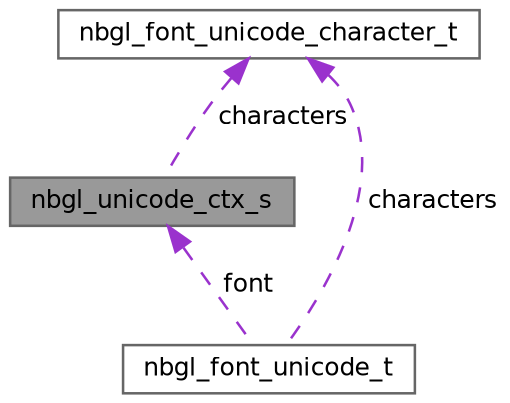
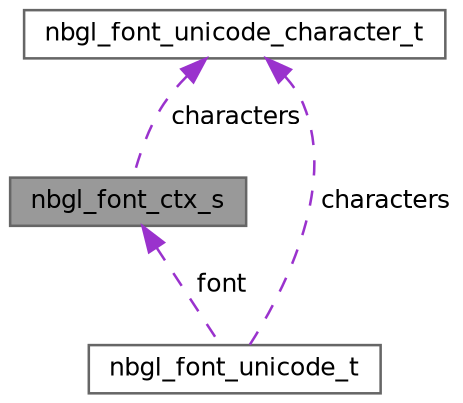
node "nbgl_unicode_ctx_s": label "nbgl_unicode_ctx_s" -> "nbgl_font_ctx_s"
